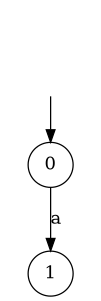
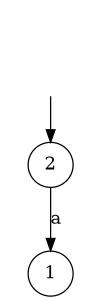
node "0": label "0" -> "2"
